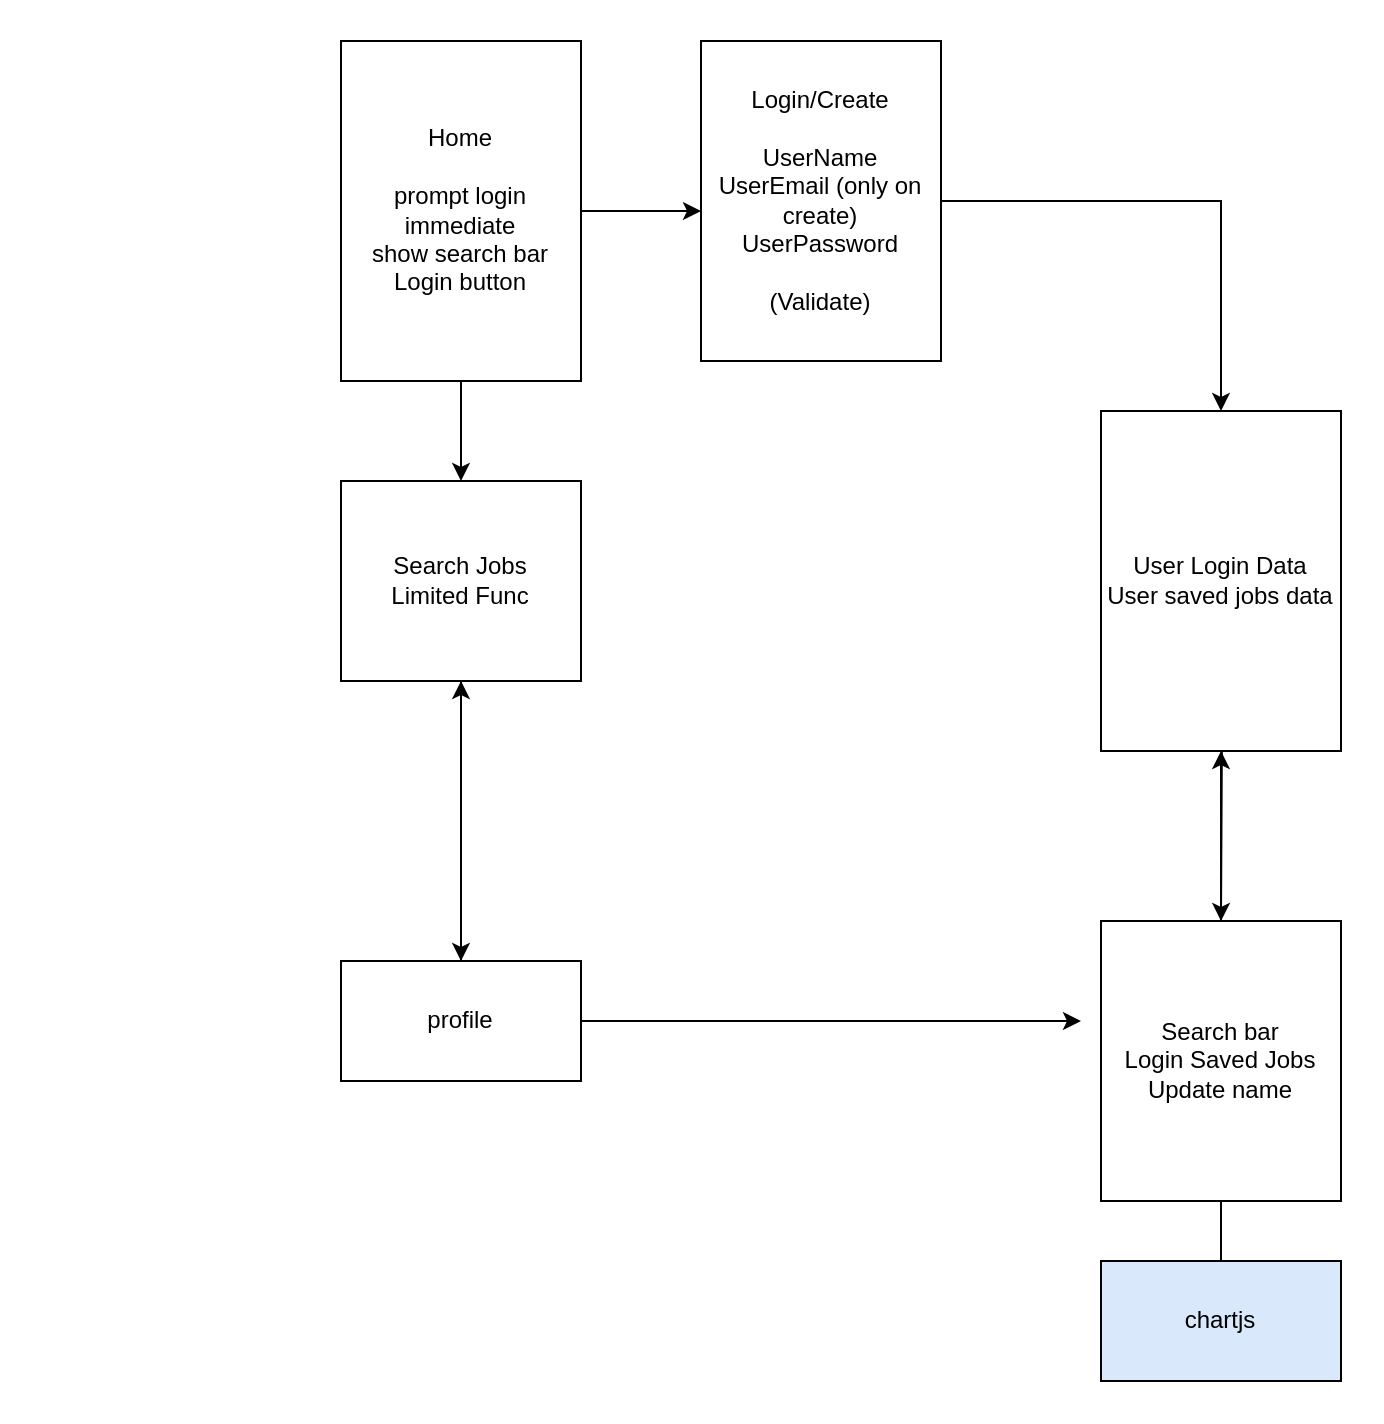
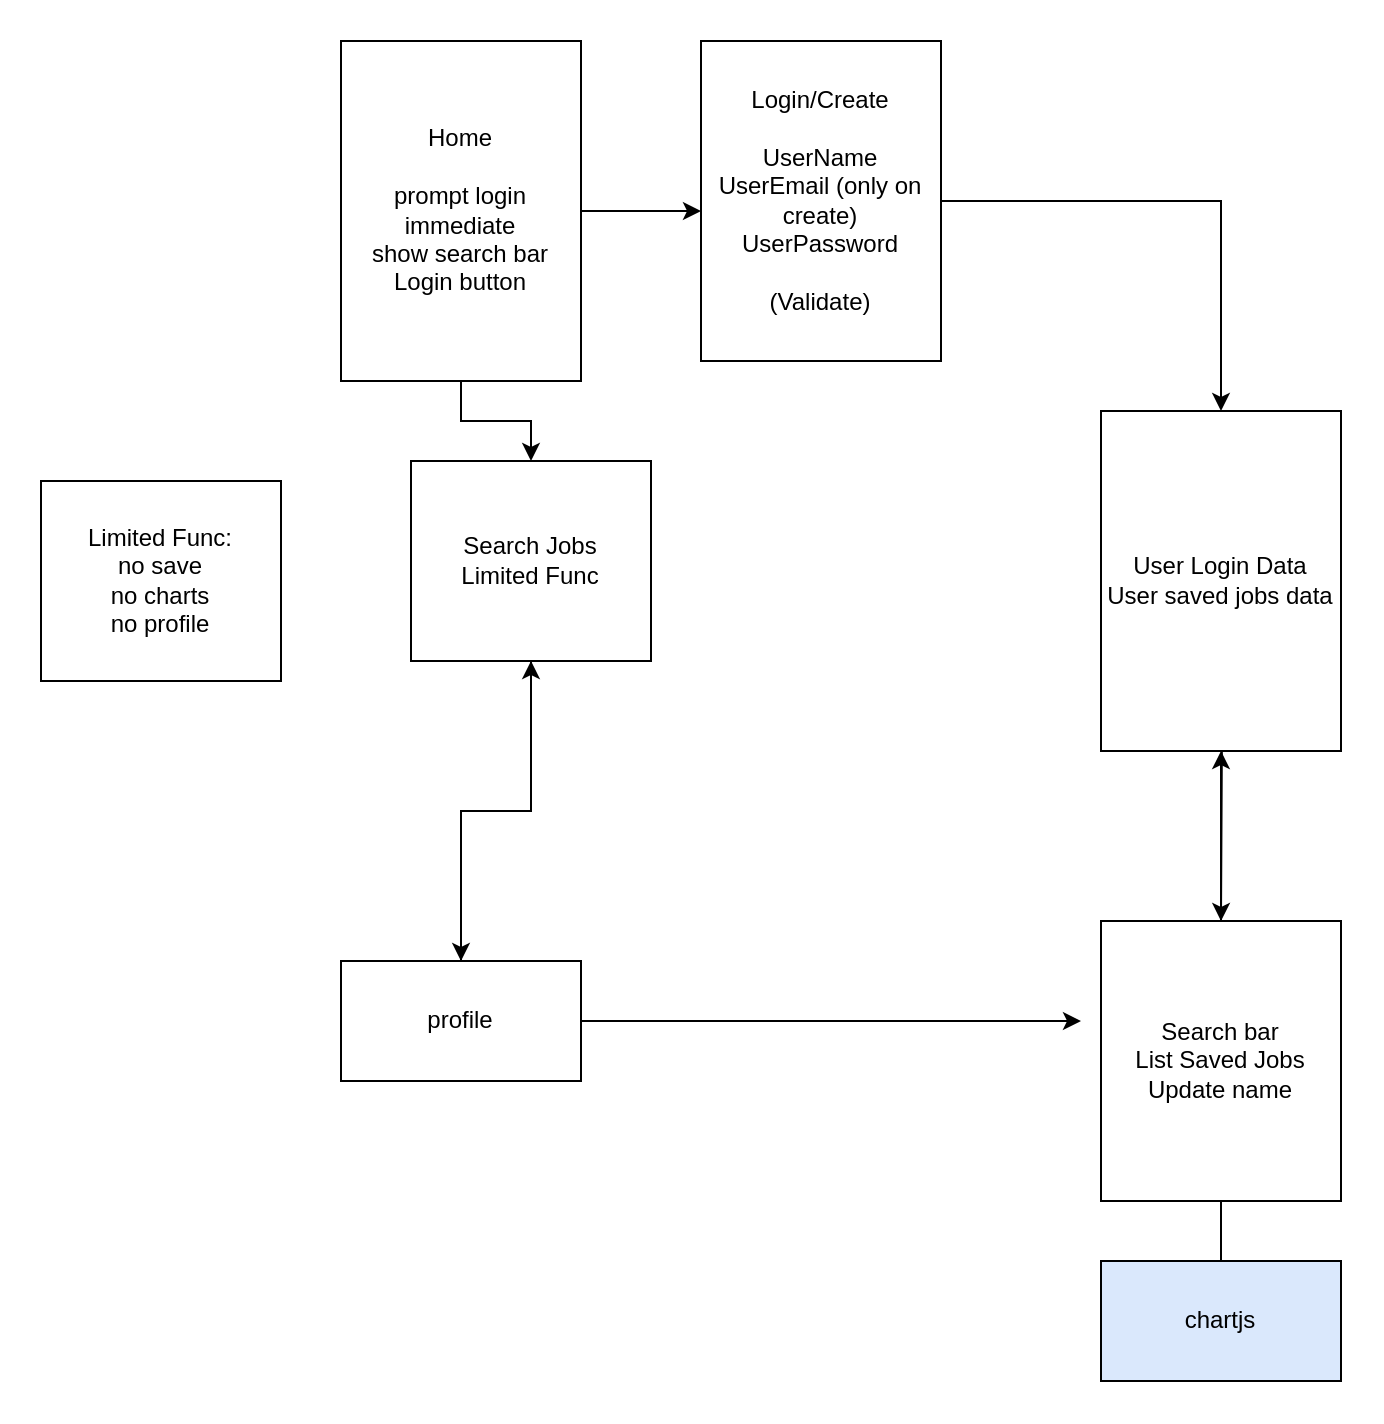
node "Limited Func: no save no charts no profile": added
node "Search Jobs Limited Func": moved (461, 581) -> (531, 561)
node "Search bar Login Saved Jobs Update name": label "Search bar Login Saved Jobs Update name" -> "Search bar List Saved Jobs Update name"
